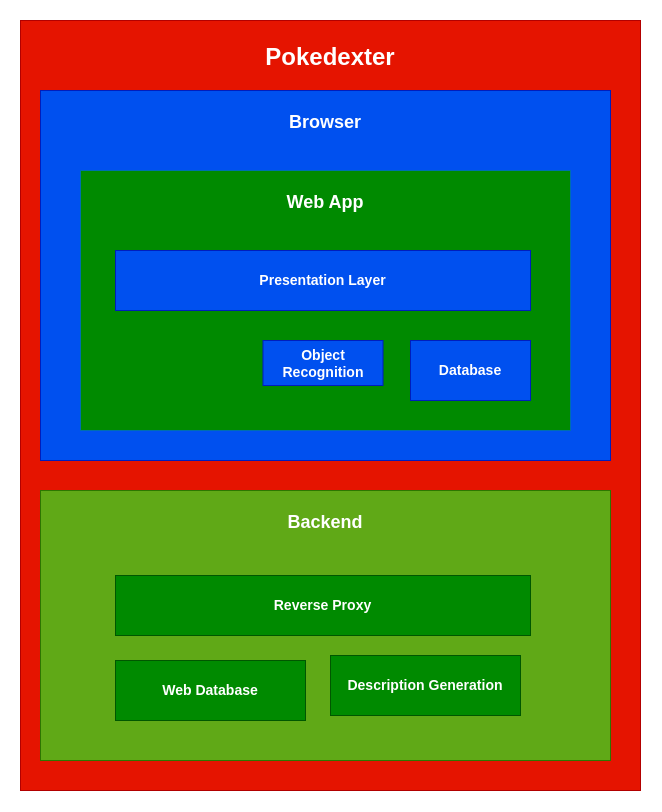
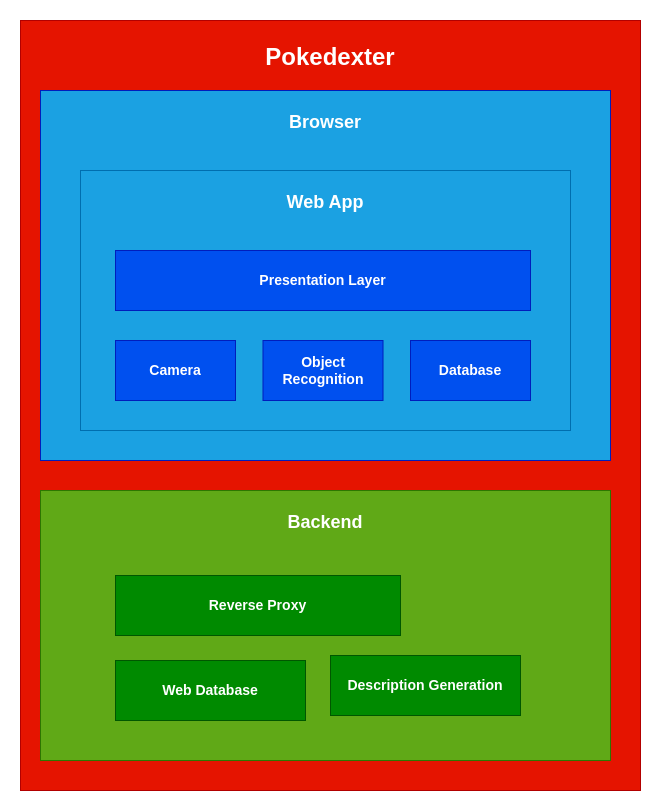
node "Browser": fillcolor #0050ef -> #1ba1e2
node "Web App": fillcolor #008a00 -> #1ba1e2
node "Object Recognition": size 120x45 -> 120x60
node "Camera": added
node "Reverse Proxy": size 415x60 -> 285x60
